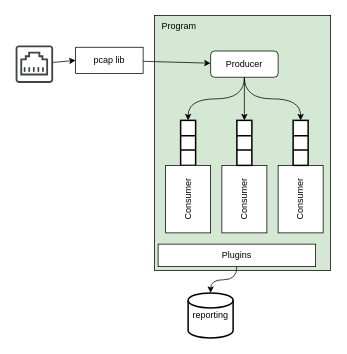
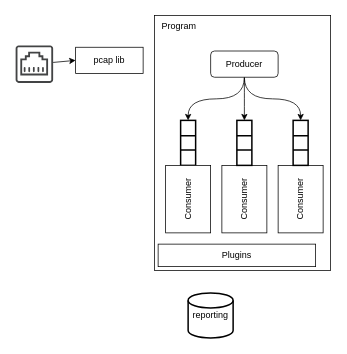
node "Program": fillcolor #d5e8d4 -> #ffffff
edge "pcap lib" -> "Producer": removed
edge "Plugins" -> "reporting": removed
